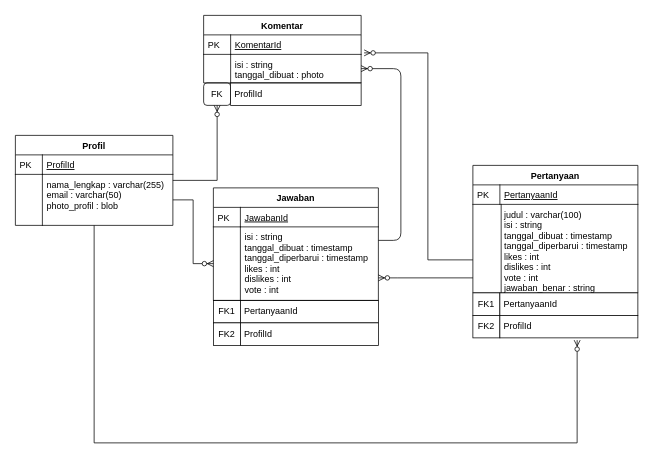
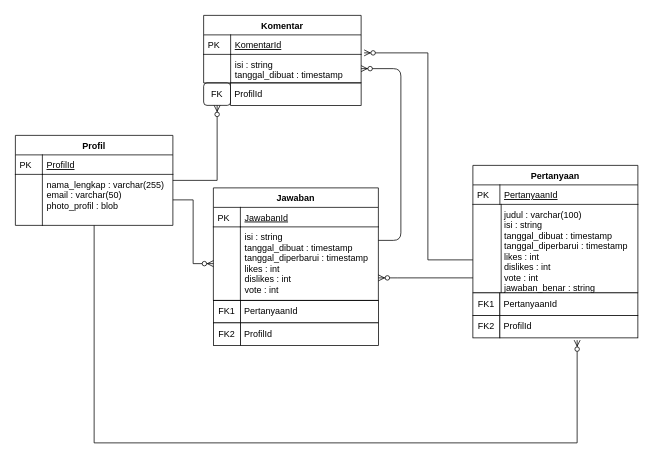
node "isi : string tanggal_dibuat : photo": label "isi : string tanggal_dibuat : photo" -> "isi : string tanggal_dibuat : timestamp"
